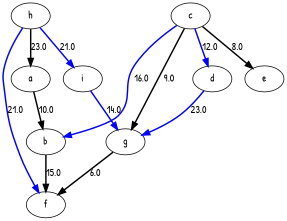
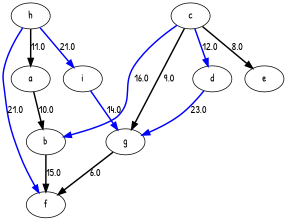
edge "h" -> "a": label "23.0" -> "11.0"
